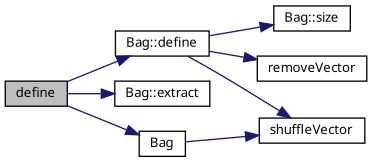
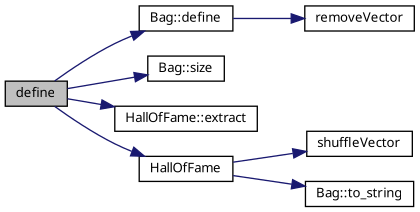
edge "Bag::define" -> "Bag::size": now "define" -> "Bag::size"
edge "Bag::define" -> "shuffleVector": removed
node "Bag::extract": label "Bag::extract" -> "HallOfFame::extract"
node "Bag": label "Bag" -> "HallOfFame"
node "Bag::to_string": added
